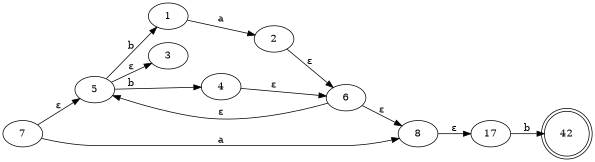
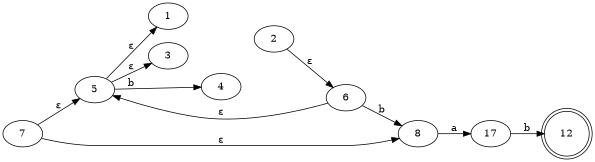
edge "1" -> "2": removed, label "a"
edge "5" -> "1": label "b" -> "ε"
edge "4" -> "6": removed, label "ε"
edge "6" -> "8": label "ε" -> "b"
edge "8" -> "17": label "ε" -> "a"
node "42": label "42" -> "12"
edge "7" -> "8": label "a" -> "ε"
